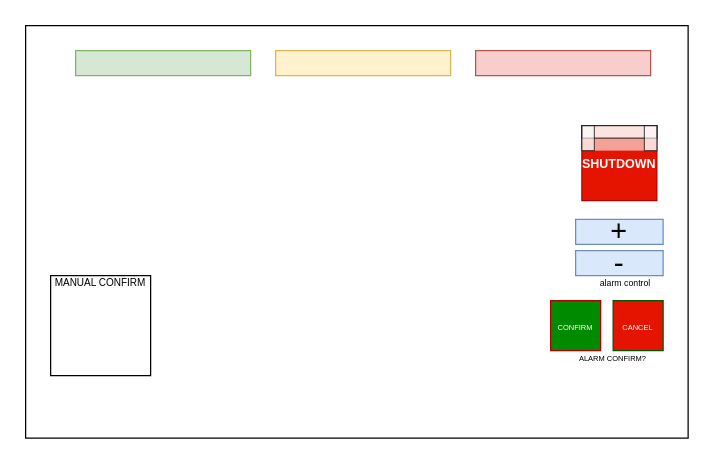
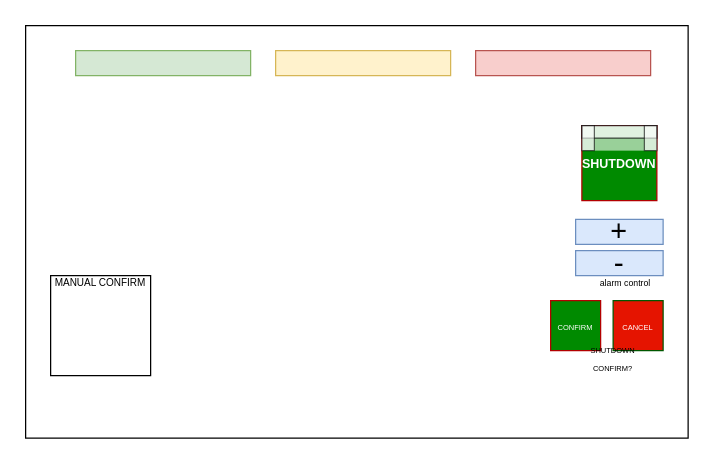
node "SHUTDOWN": fillcolor #e51400 -> #008a00
node "ALARM CONFIRM?": label "ALARM CONFIRM?" -> "SHUTDOWN CONFIRM?"
